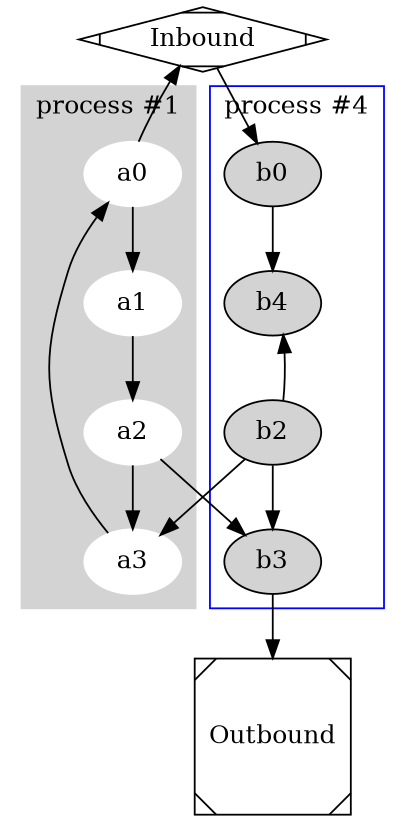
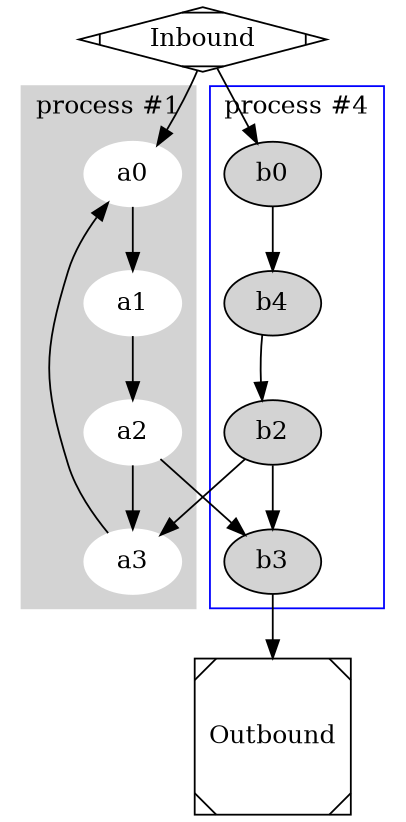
edge "a0" -> "Inbound": reversed
edge "b2" -> "b4": reversed
